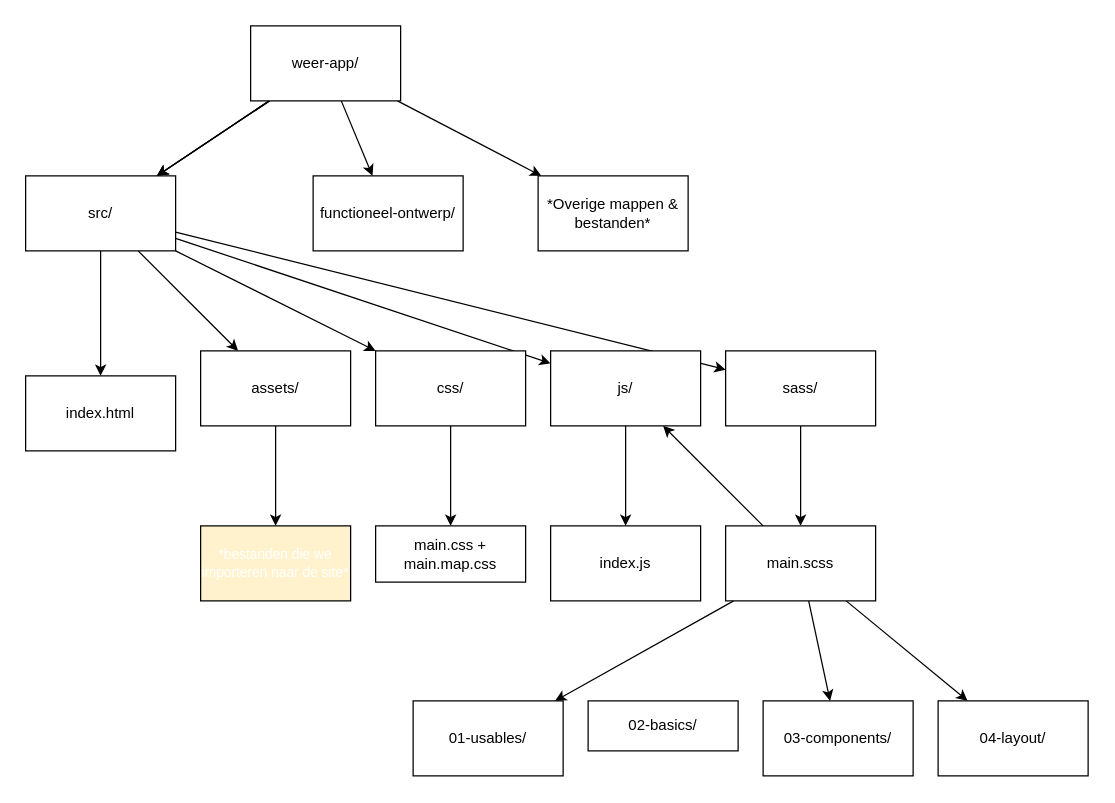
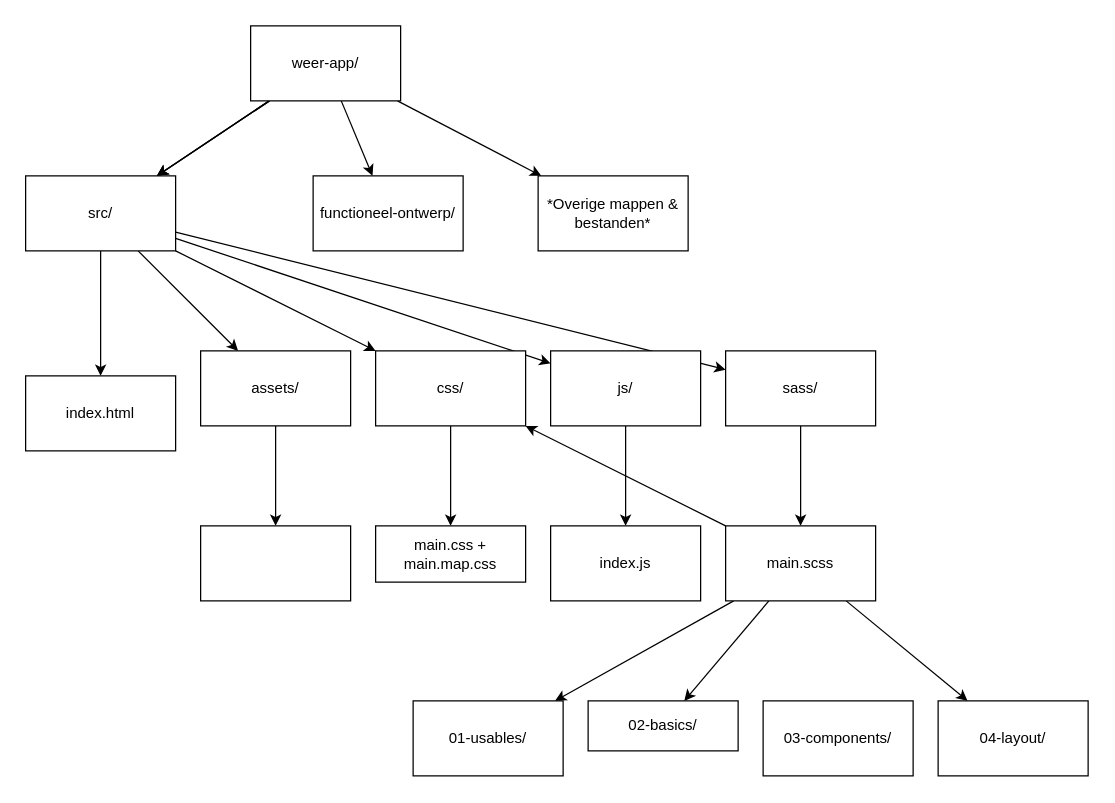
edge "main.scss" -> "js/": now "main.scss" -> "02-basics/"
node "*bestanden die we importeren naar de site*": fillcolor #fff2cc -> #ffffff
edge "main.scss" -> "03-components/": now "main.scss" -> "css/"
